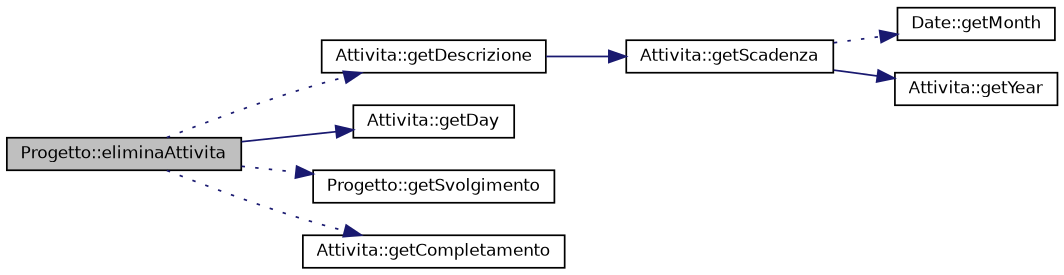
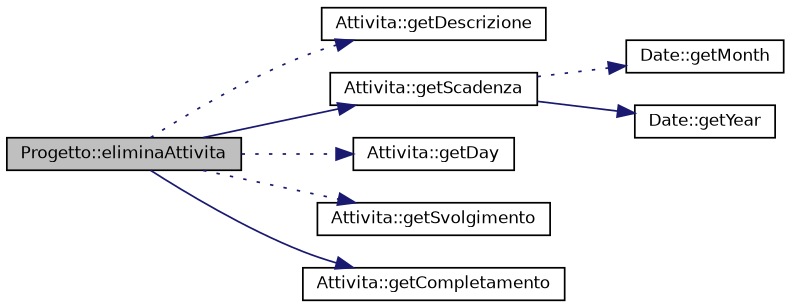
edge "Attivita::getDescrizione" -> "Attivita::getScadenza": now "Progetto::eliminaAttivita" -> "Attivita::getScadenza"
node "Attivita::getYear": label "Attivita::getYear" -> "Date::getYear"
edge "Progetto::eliminaAttivita" -> "Attivita::getDay": style solid -> dotted
node "Progetto::getSvolgimento": label "Progetto::getSvolgimento" -> "Attivita::getSvolgimento"
edge "Progetto::eliminaAttivita" -> "Attivita::getCompletamento": style dotted -> solid
